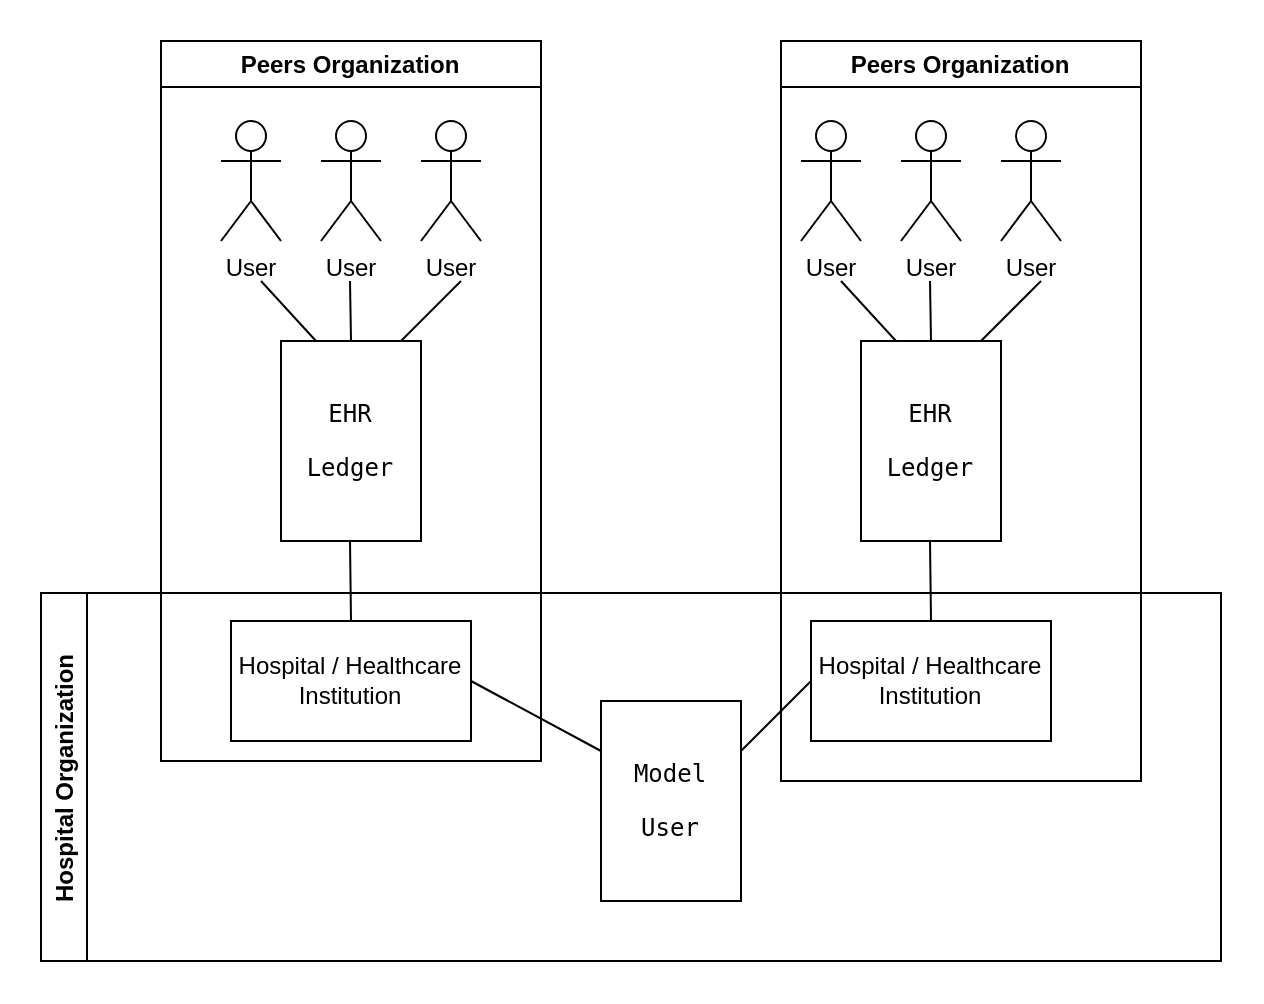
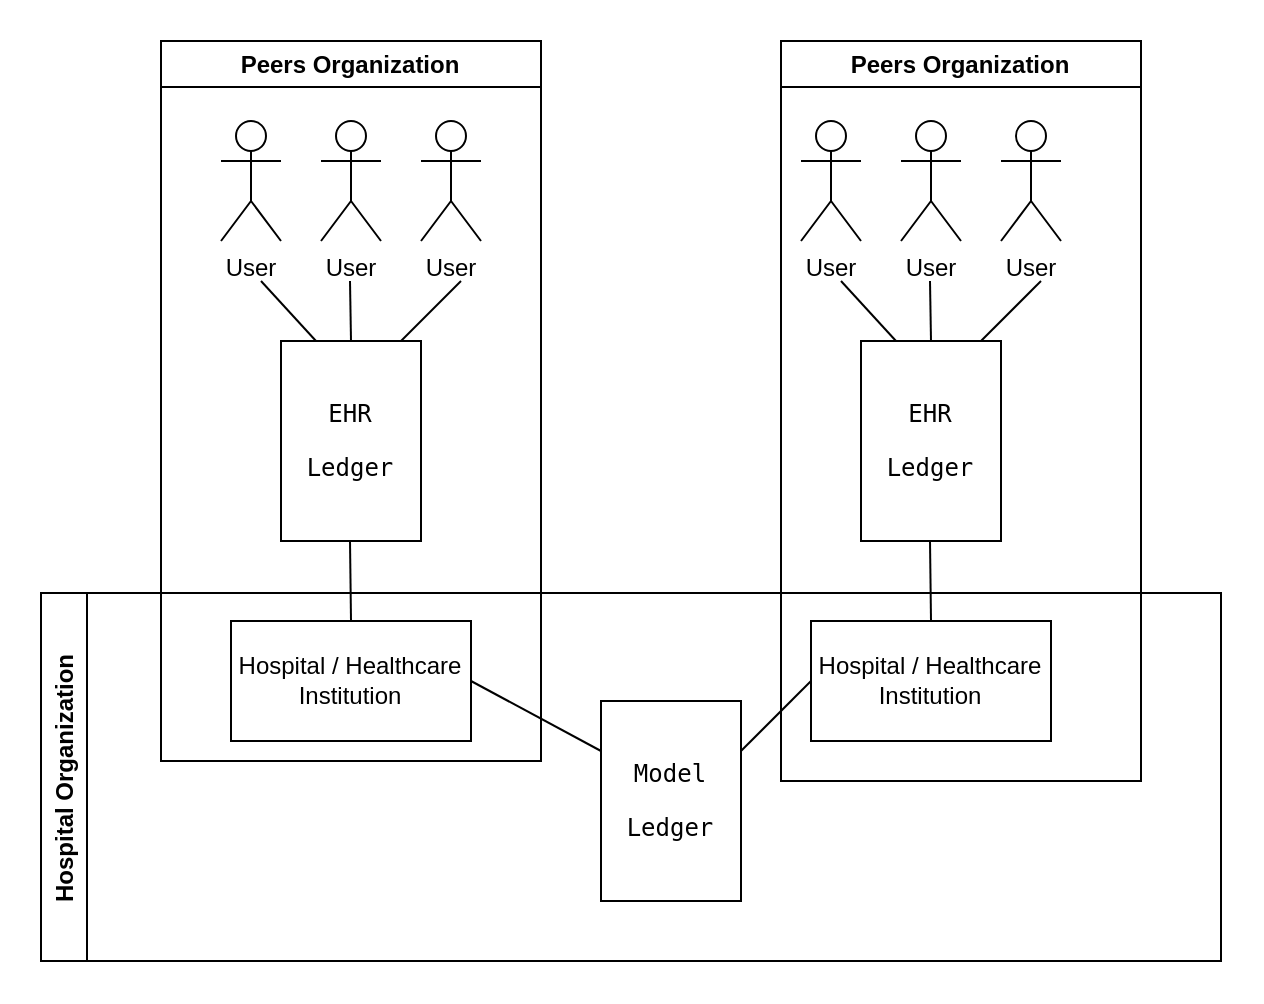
node "ModelUser": label "ModelUser" -> "ModelLedger"
